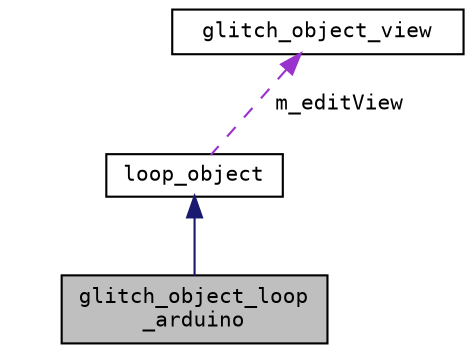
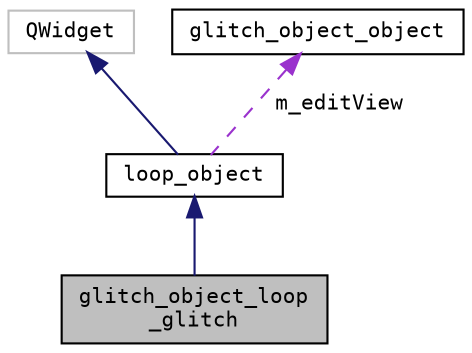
node "QWidget": added
node "glitch_object_view": label "glitch_object_view" -> "glitch_object_object"
node "glitch_object_loop _arduino": label "glitch_object_loop _arduino" -> "glitch_object_loop _glitch"
